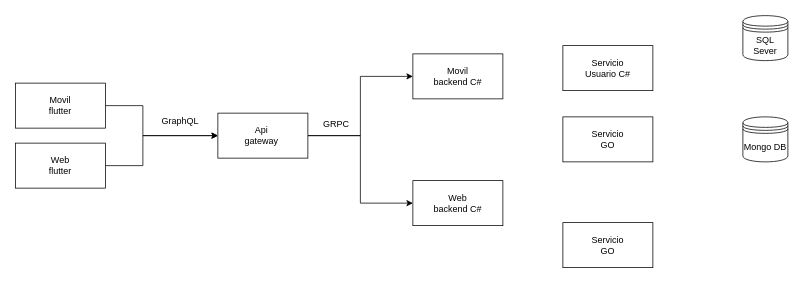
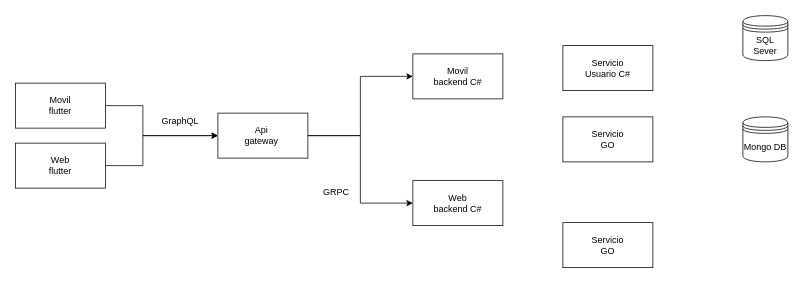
node "GRPC": moved (336, 124) -> (336, 192)
